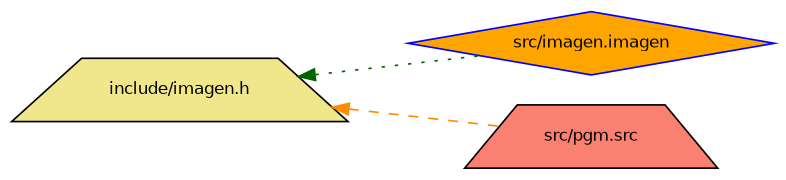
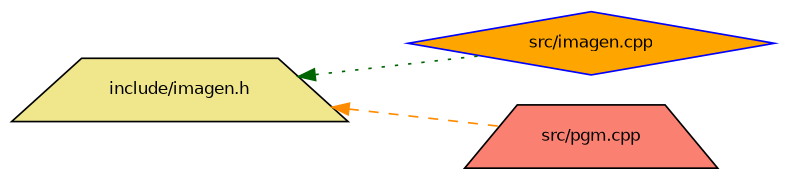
node "src/imagen.imagen": label "src/imagen.imagen" -> "src/imagen.cpp"
node "src/pgm.src": label "src/pgm.src" -> "src/pgm.cpp"
